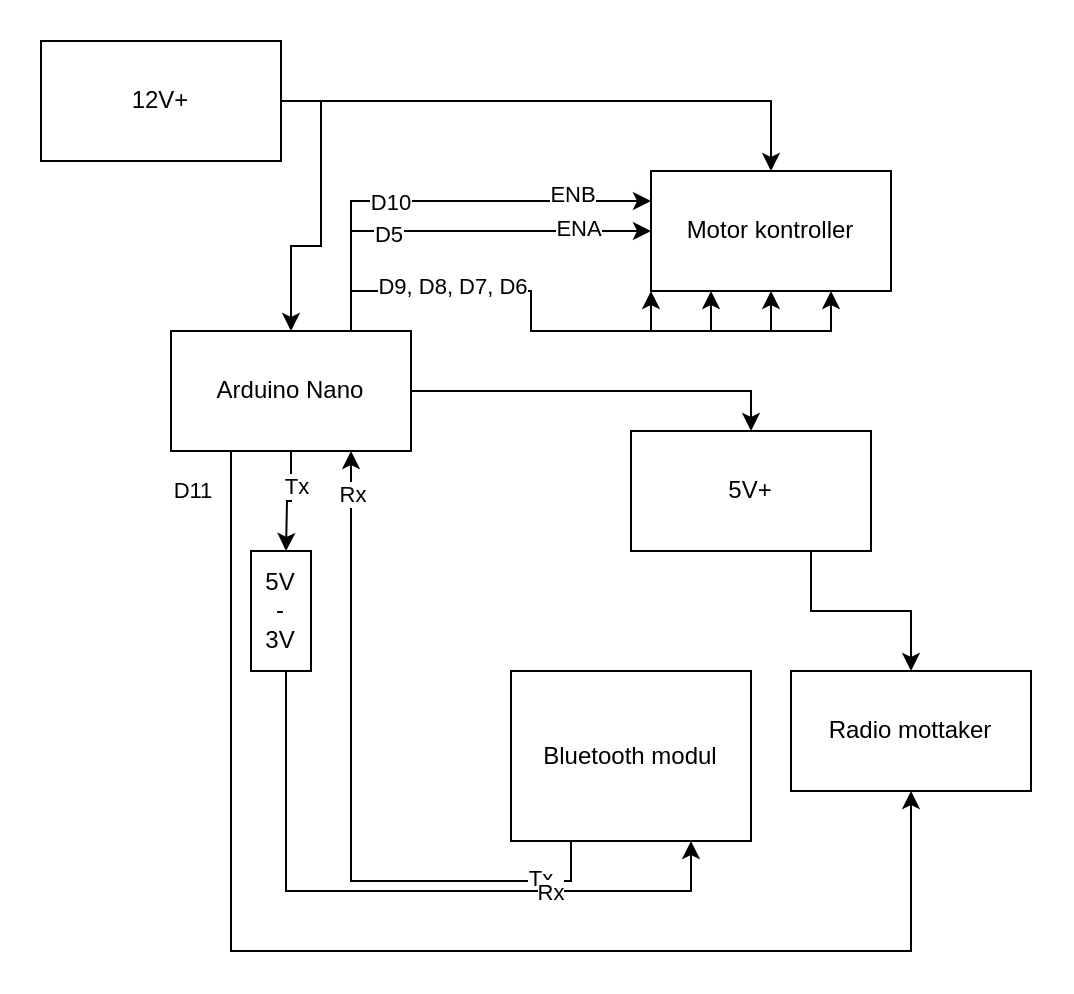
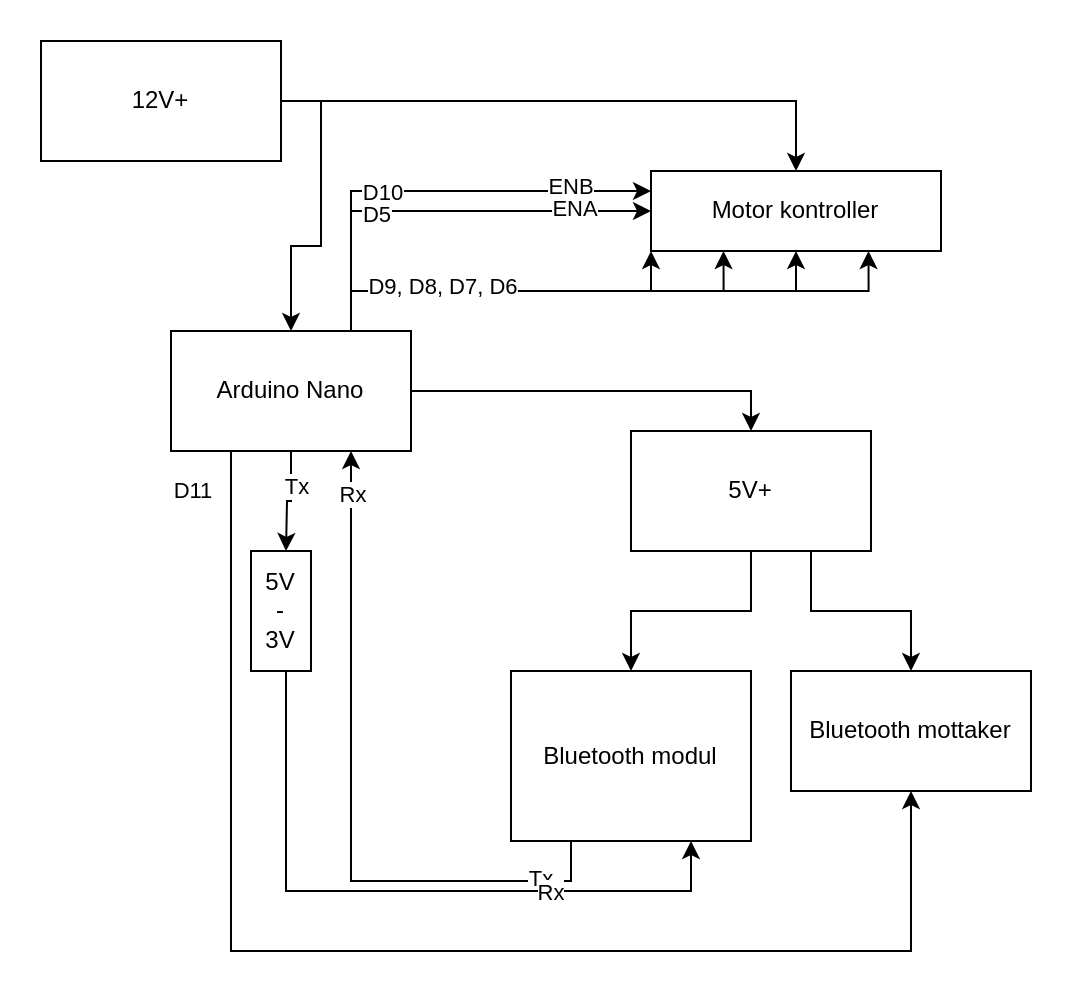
node "Motor kontroller": size 240x120 -> 290x80
edge "5V+" -> "Bluetooth modul": added
node "Radio mottaker": label "Radio mottaker" -> "Bluetooth mottaker"
